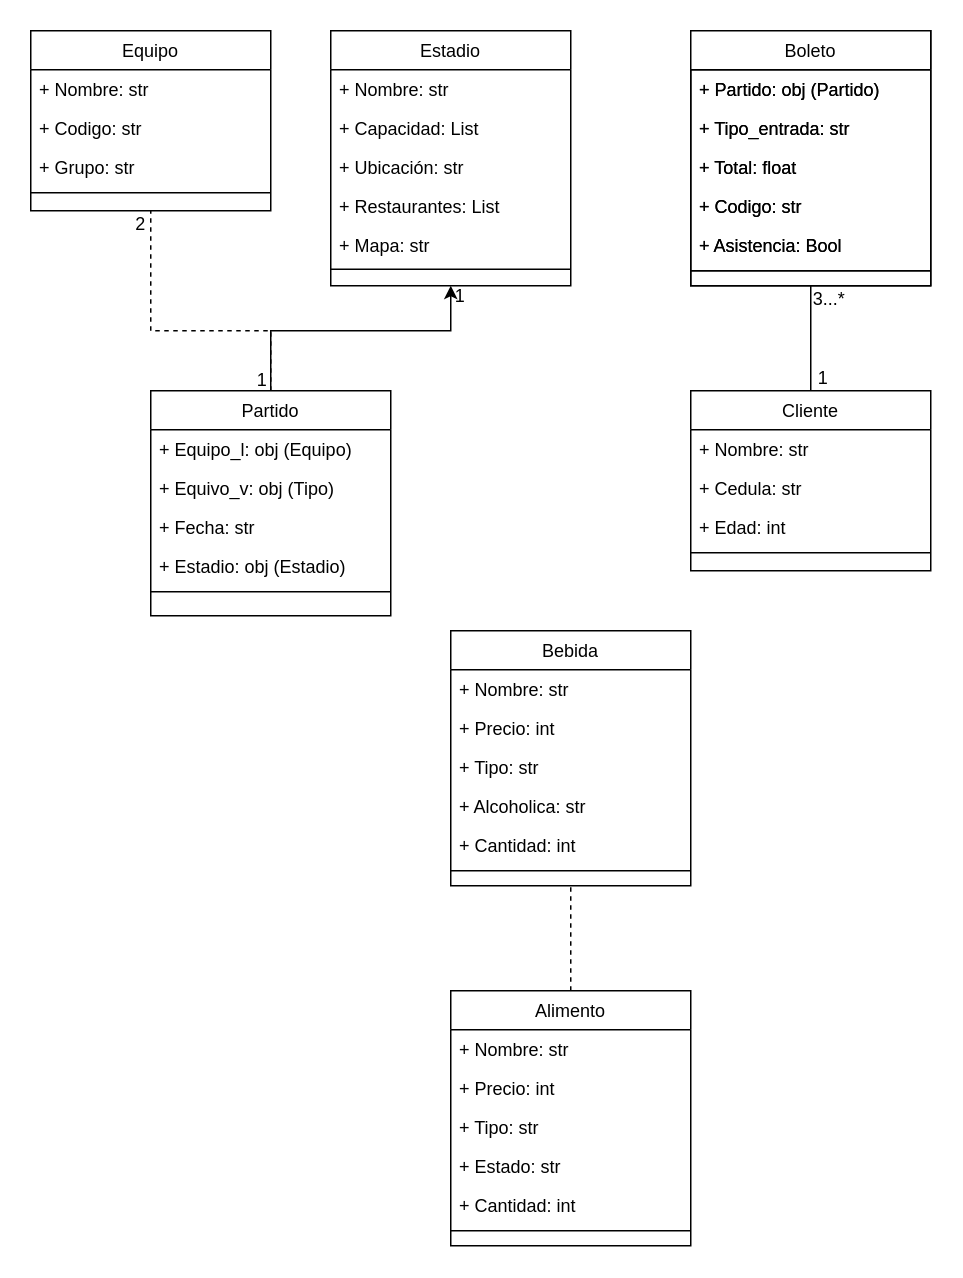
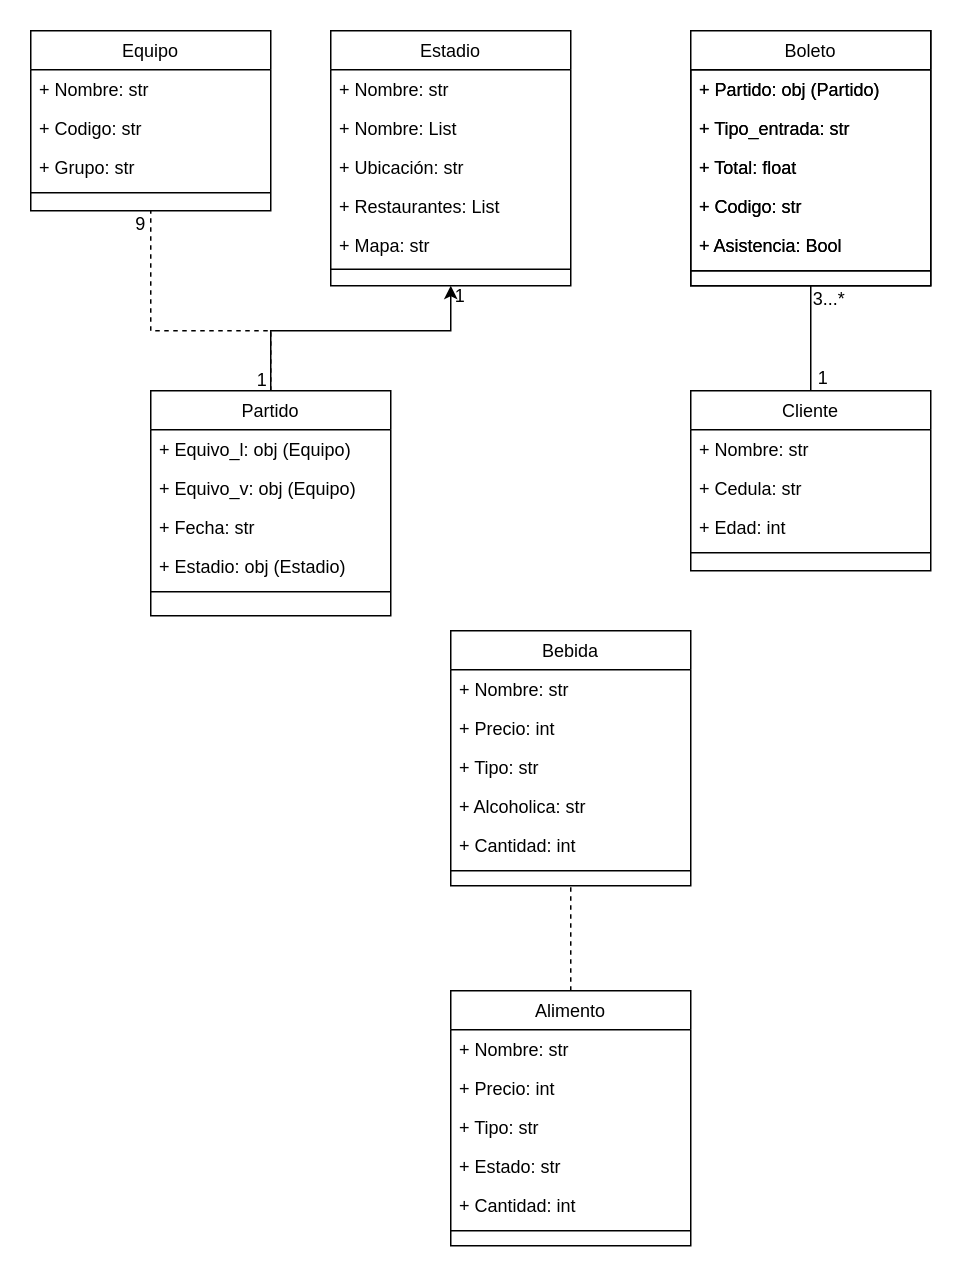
node "+ Capacidad: List": label "+ Capacidad: List" -> "+ Nombre: List"
node "2": label "2" -> "9"
node "+ Equipo_l: obj (Equipo)": label "+ Equipo_l: obj (Equipo)" -> "+ Equivo_l: obj (Equipo)"
node "+ Equivo_v: obj (Tipo)": label "+ Equivo_v: obj (Tipo)" -> "+ Equivo_v: obj (Equipo)"
